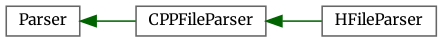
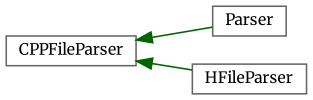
edge "CPPFileParser" -> "Parser": reversed
